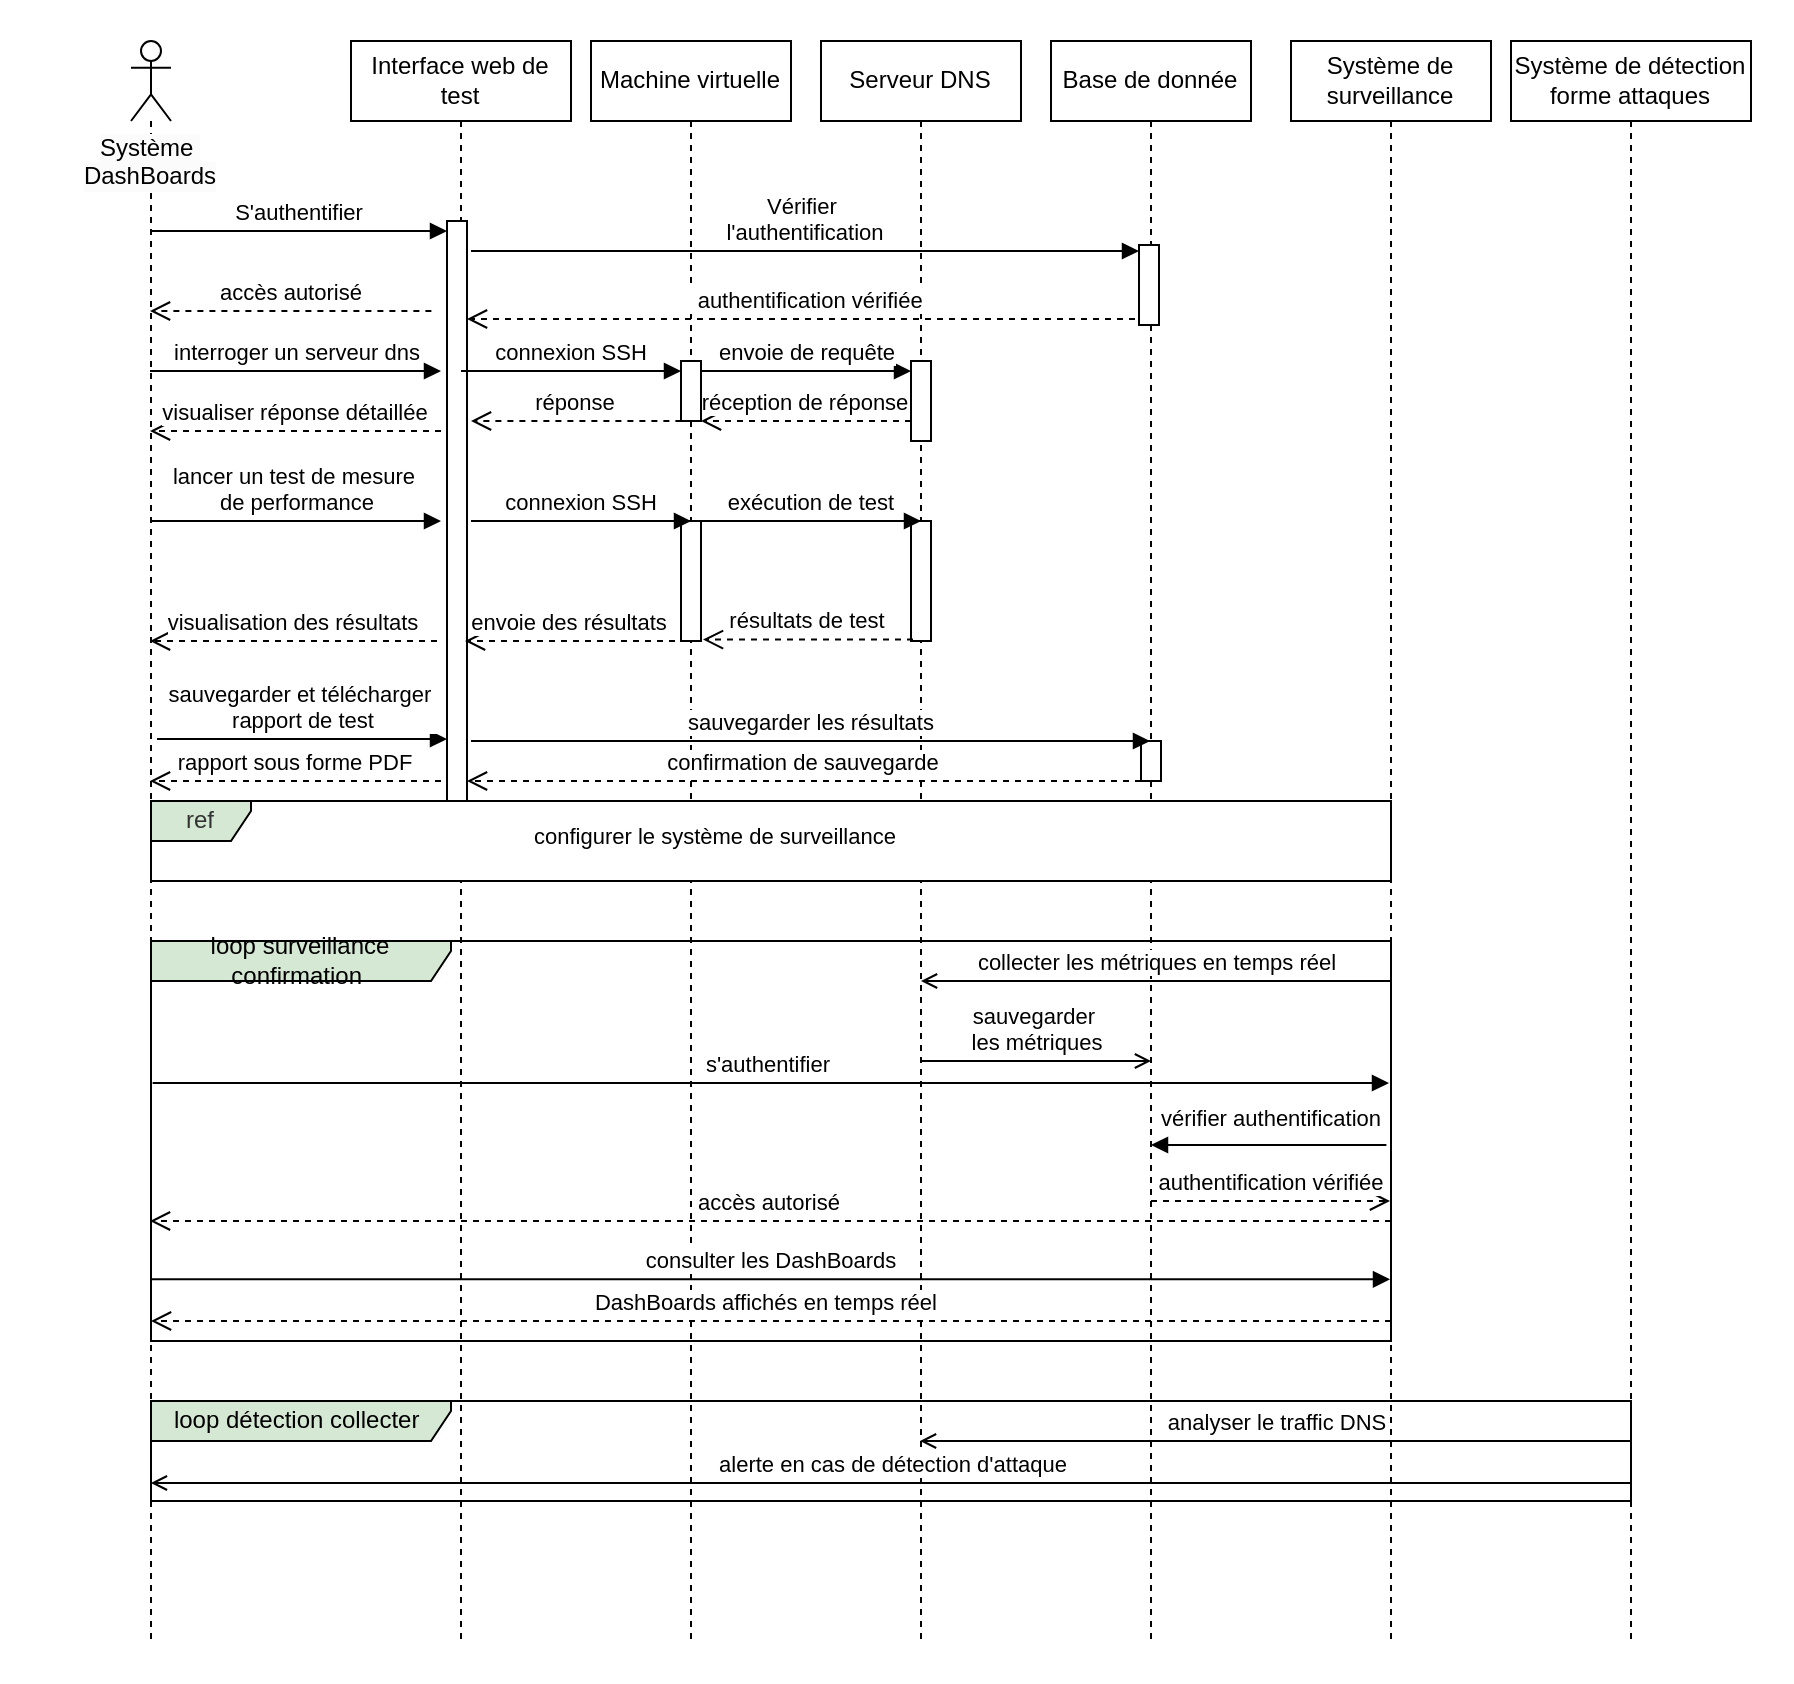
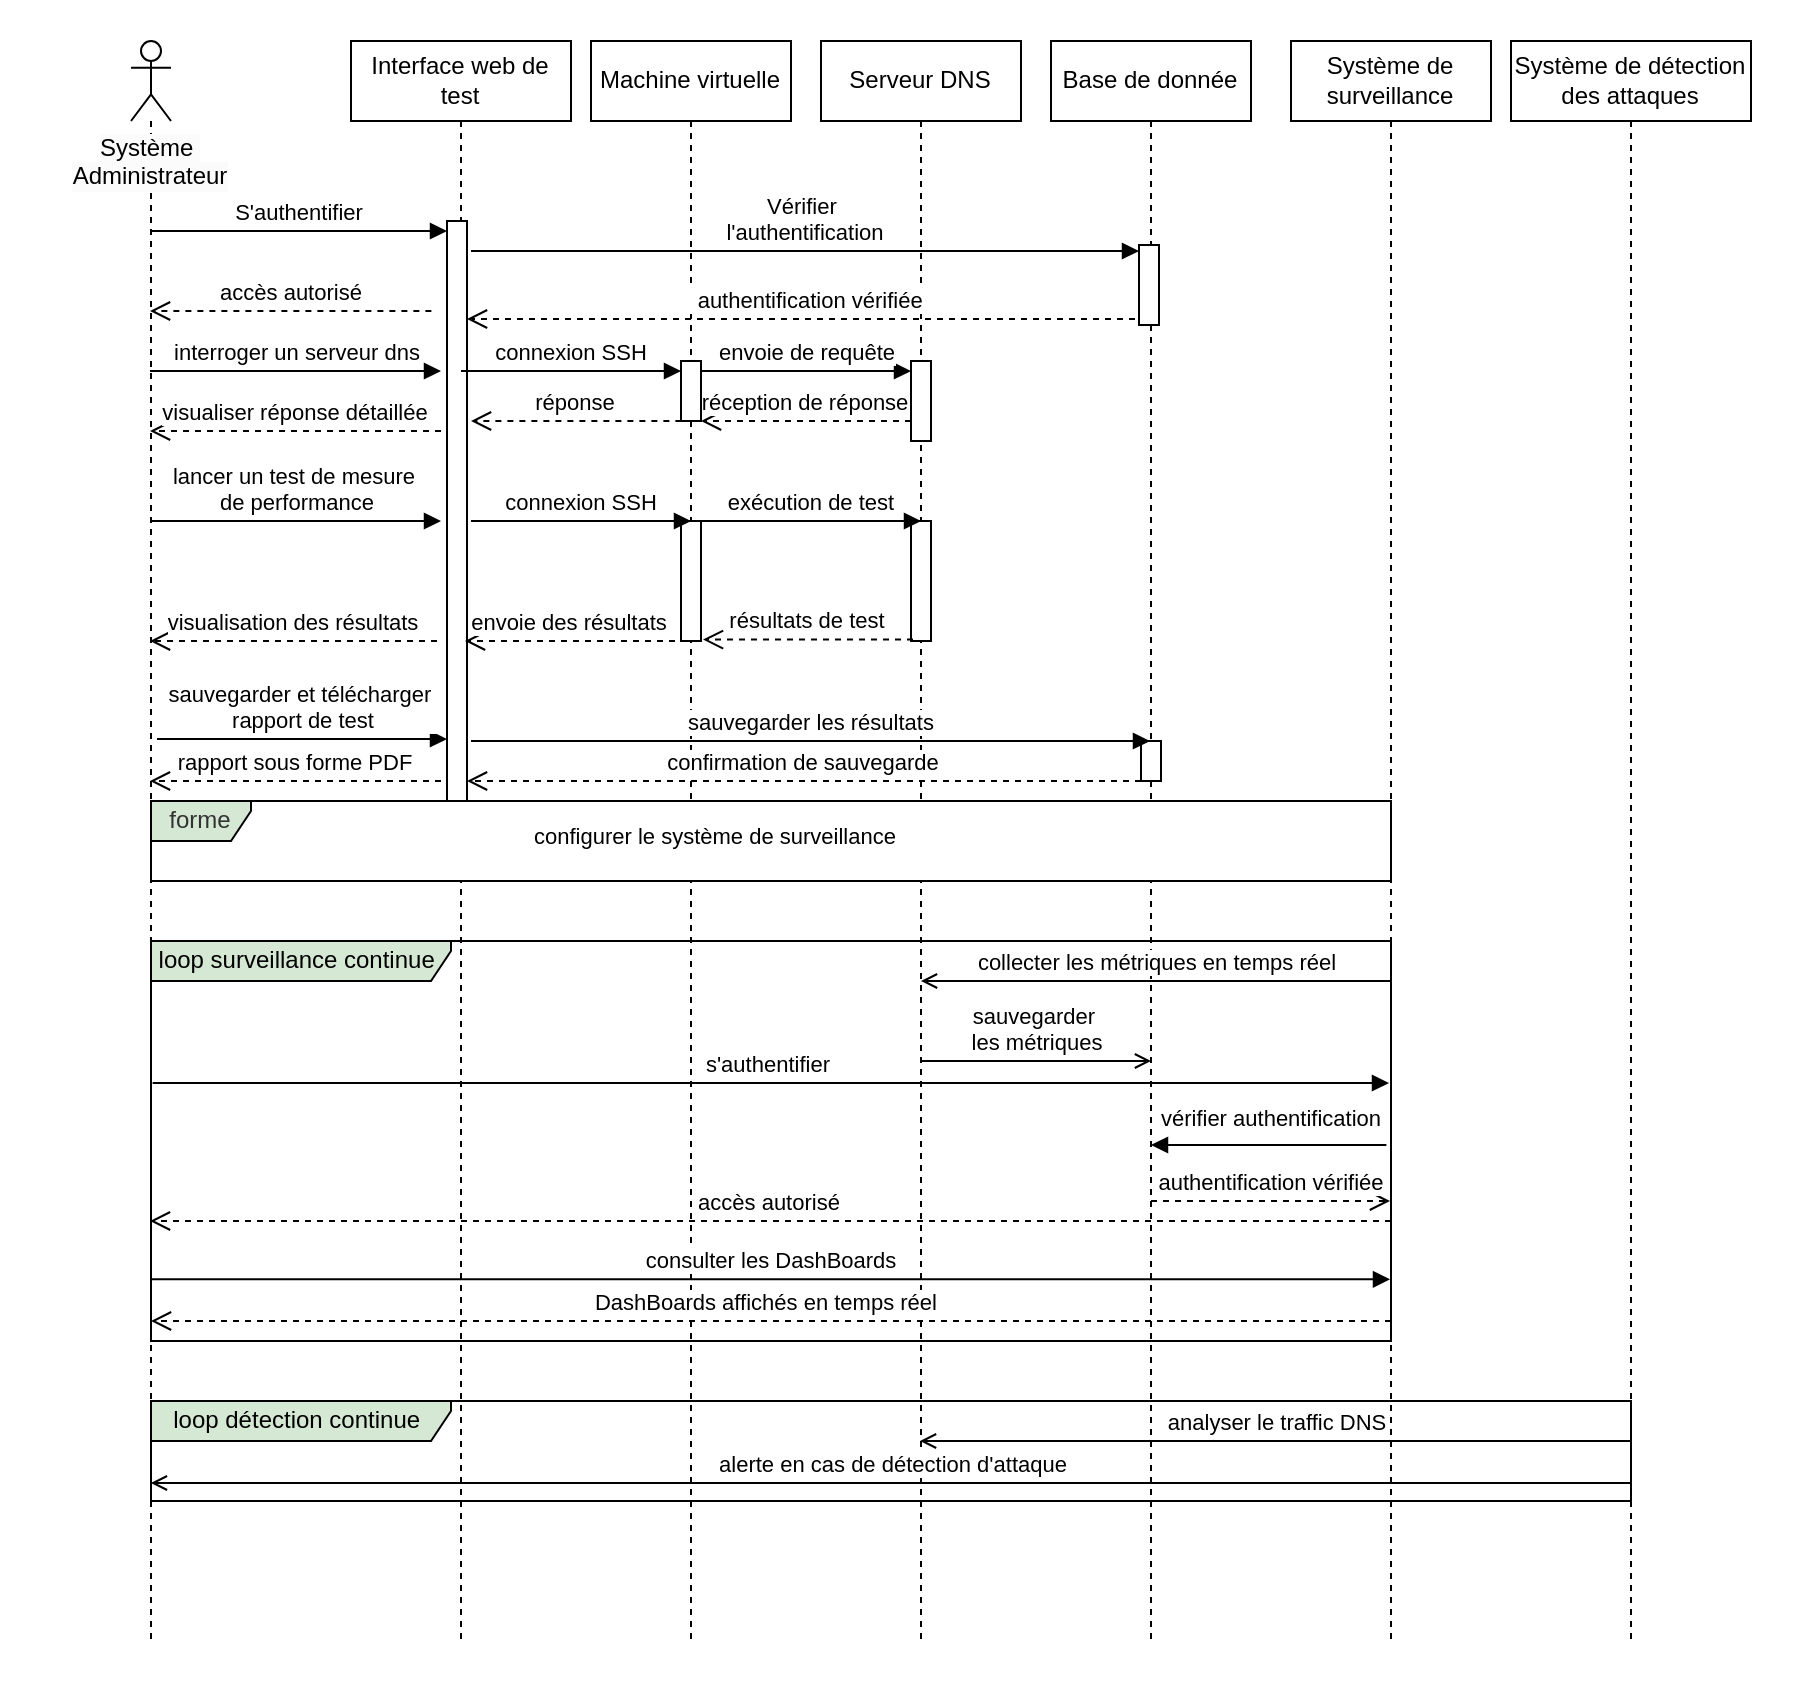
node "Système de détection forme attaques": label "Système de détection forme attaques" -> "Système de détection des attaques"
node "Système DashBoards": label "Système DashBoards" -> "Système Administrateur"
node "ref": label "ref" -> "forme"
node "loop surveillance confirmation": label "loop surveillance confirmation" -> "loop surveillance continue"
node "loop détection collecter": label "loop détection collecter" -> "loop détection continue"
